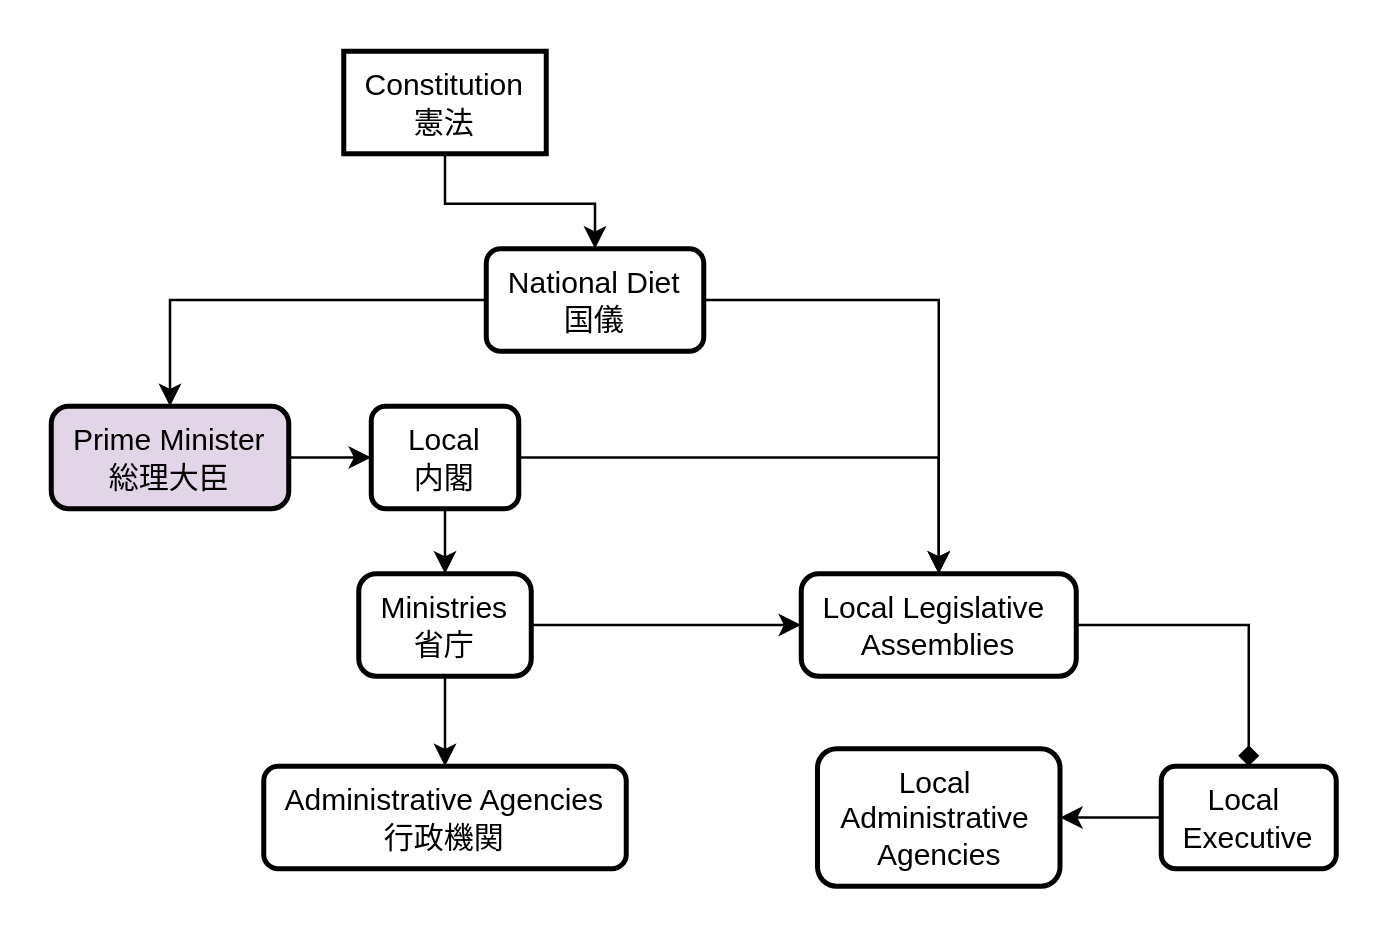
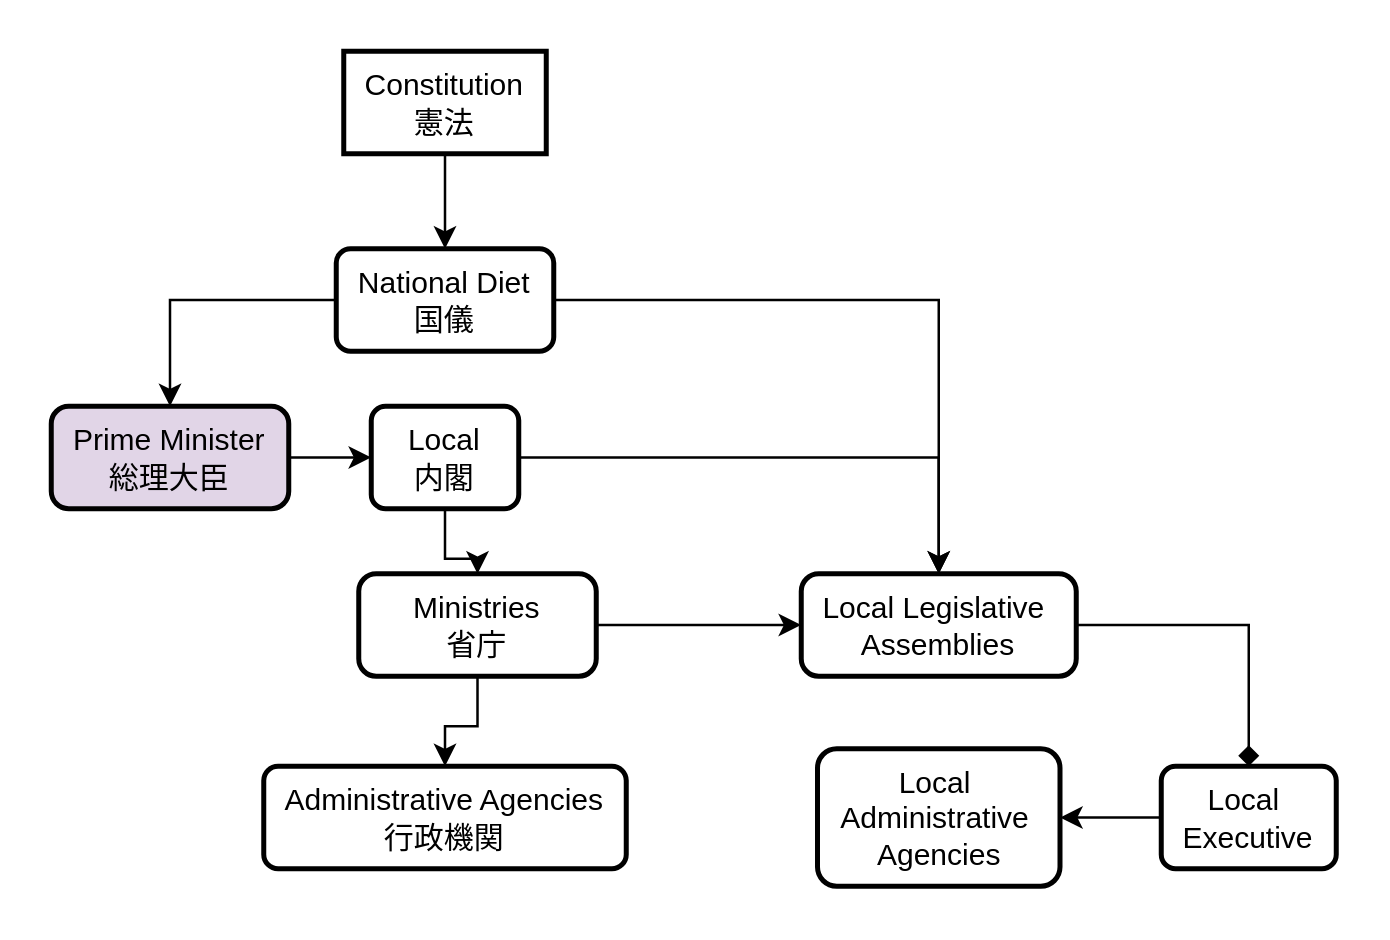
node "National Diet 国儀": moved (595, 300) -> (445, 300)
node "Ministries 省庁": size 173x103 -> 238x103
